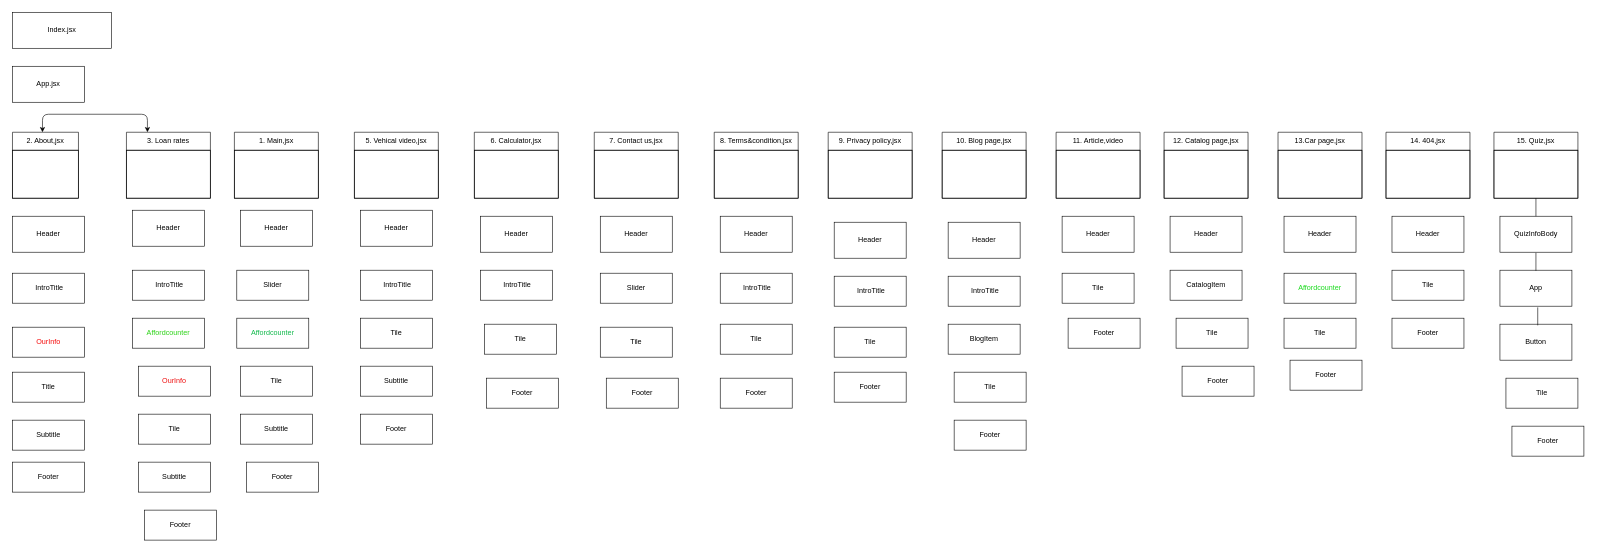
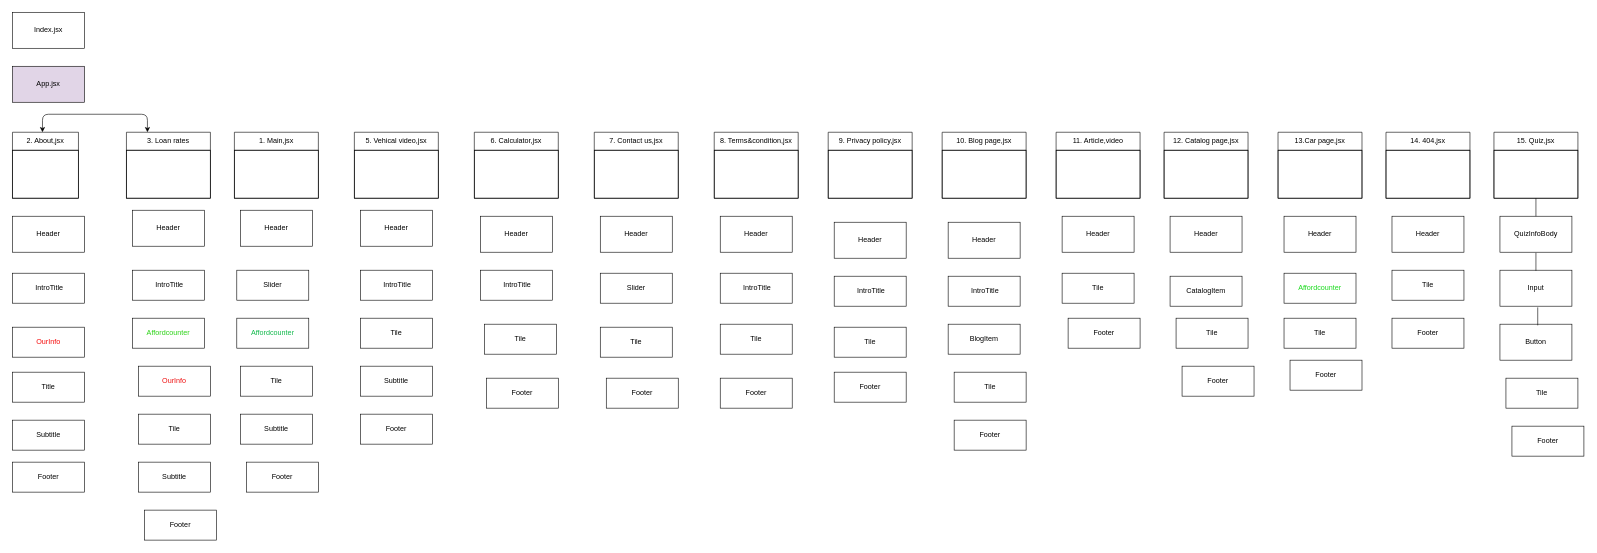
node "Index.jsx": size 99x36 -> 72x36
node "App.jsx": fillcolor #ffffff -> #e1d5e7
node "CatalogItem": moved (1206, 285) -> (1206, 291)
node "App": label "App" -> "Input"
